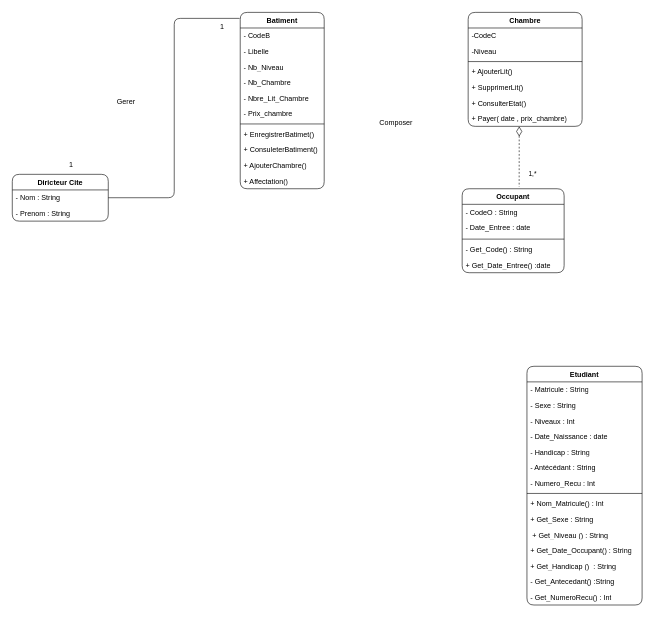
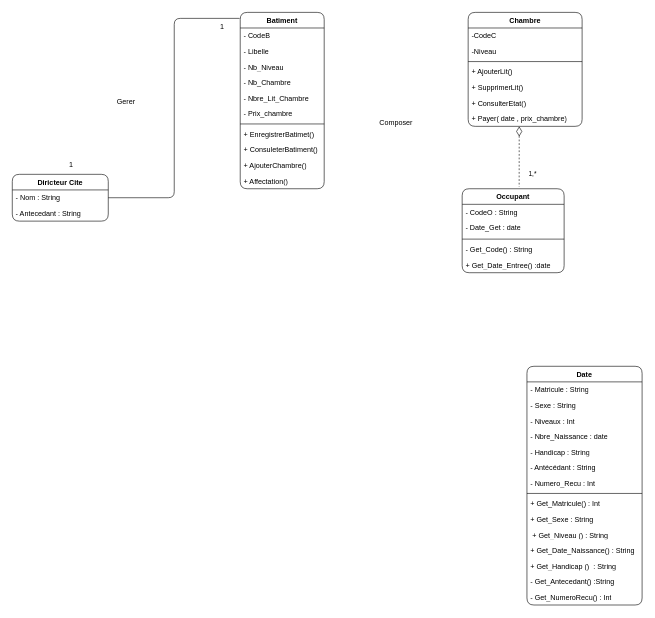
node "- Prenom : String": label "- Prenom : String" -> "- Antecedant : String"
node "- Date_Entree : date": label "- Date_Entree : date" -> "- Date_Get : date"
node "Etudiant": label "Etudiant" -> "Date"
node "- Date_Naissance : date": label "- Date_Naissance : date" -> "- Nbre_Naissance : date"
node "+ Nom_Matricule() : Int": label "+ Nom_Matricule() : Int" -> "+ Get_Matricule() : Int"
node "+ Get_Date_Occupant() : String": label "+ Get_Date_Occupant() : String" -> "+ Get_Date_Naissance() : String"
